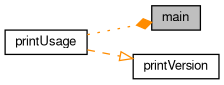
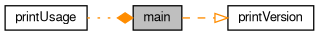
edge "printUsage" -> "printVersion": now "main" -> "printVersion"
